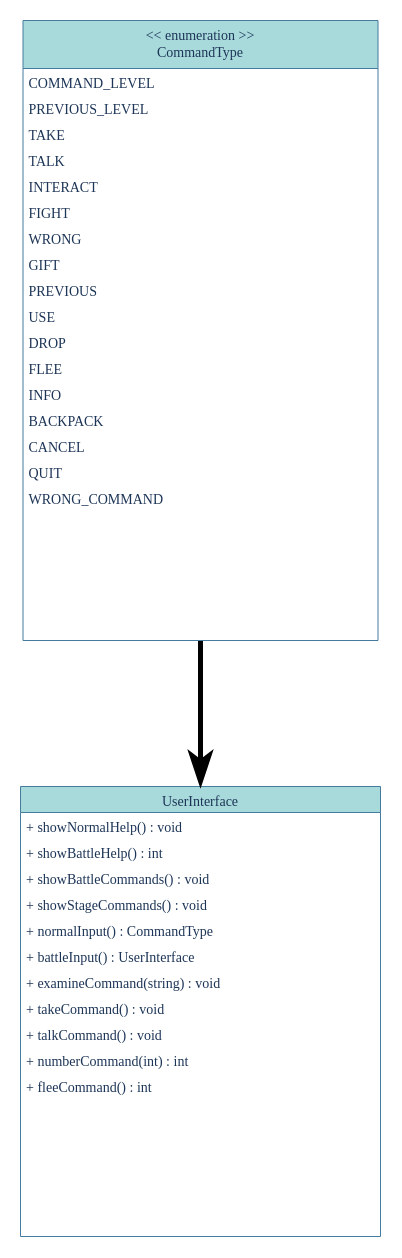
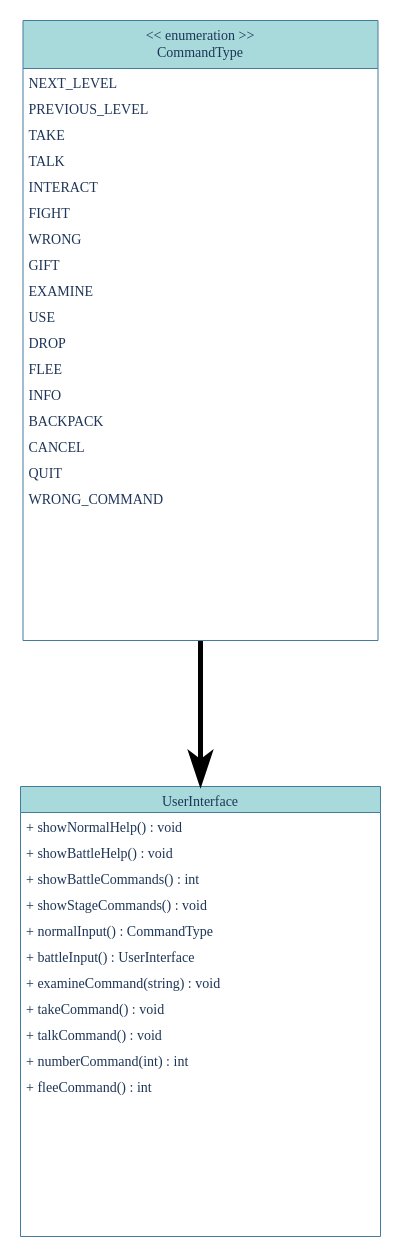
node "COMMAND_LEVEL": label "COMMAND_LEVEL" -> "NEXT_LEVEL"
node "PREVIOUS": label "PREVIOUS" -> "EXAMINE"
node "+ showBattleHelp() : int": label "+ showBattleHelp() : int" -> "+ showBattleHelp() : void"
node "+ showBattleCommands() : void": label "+ showBattleCommands() : void" -> "+ showBattleCommands() : int"
